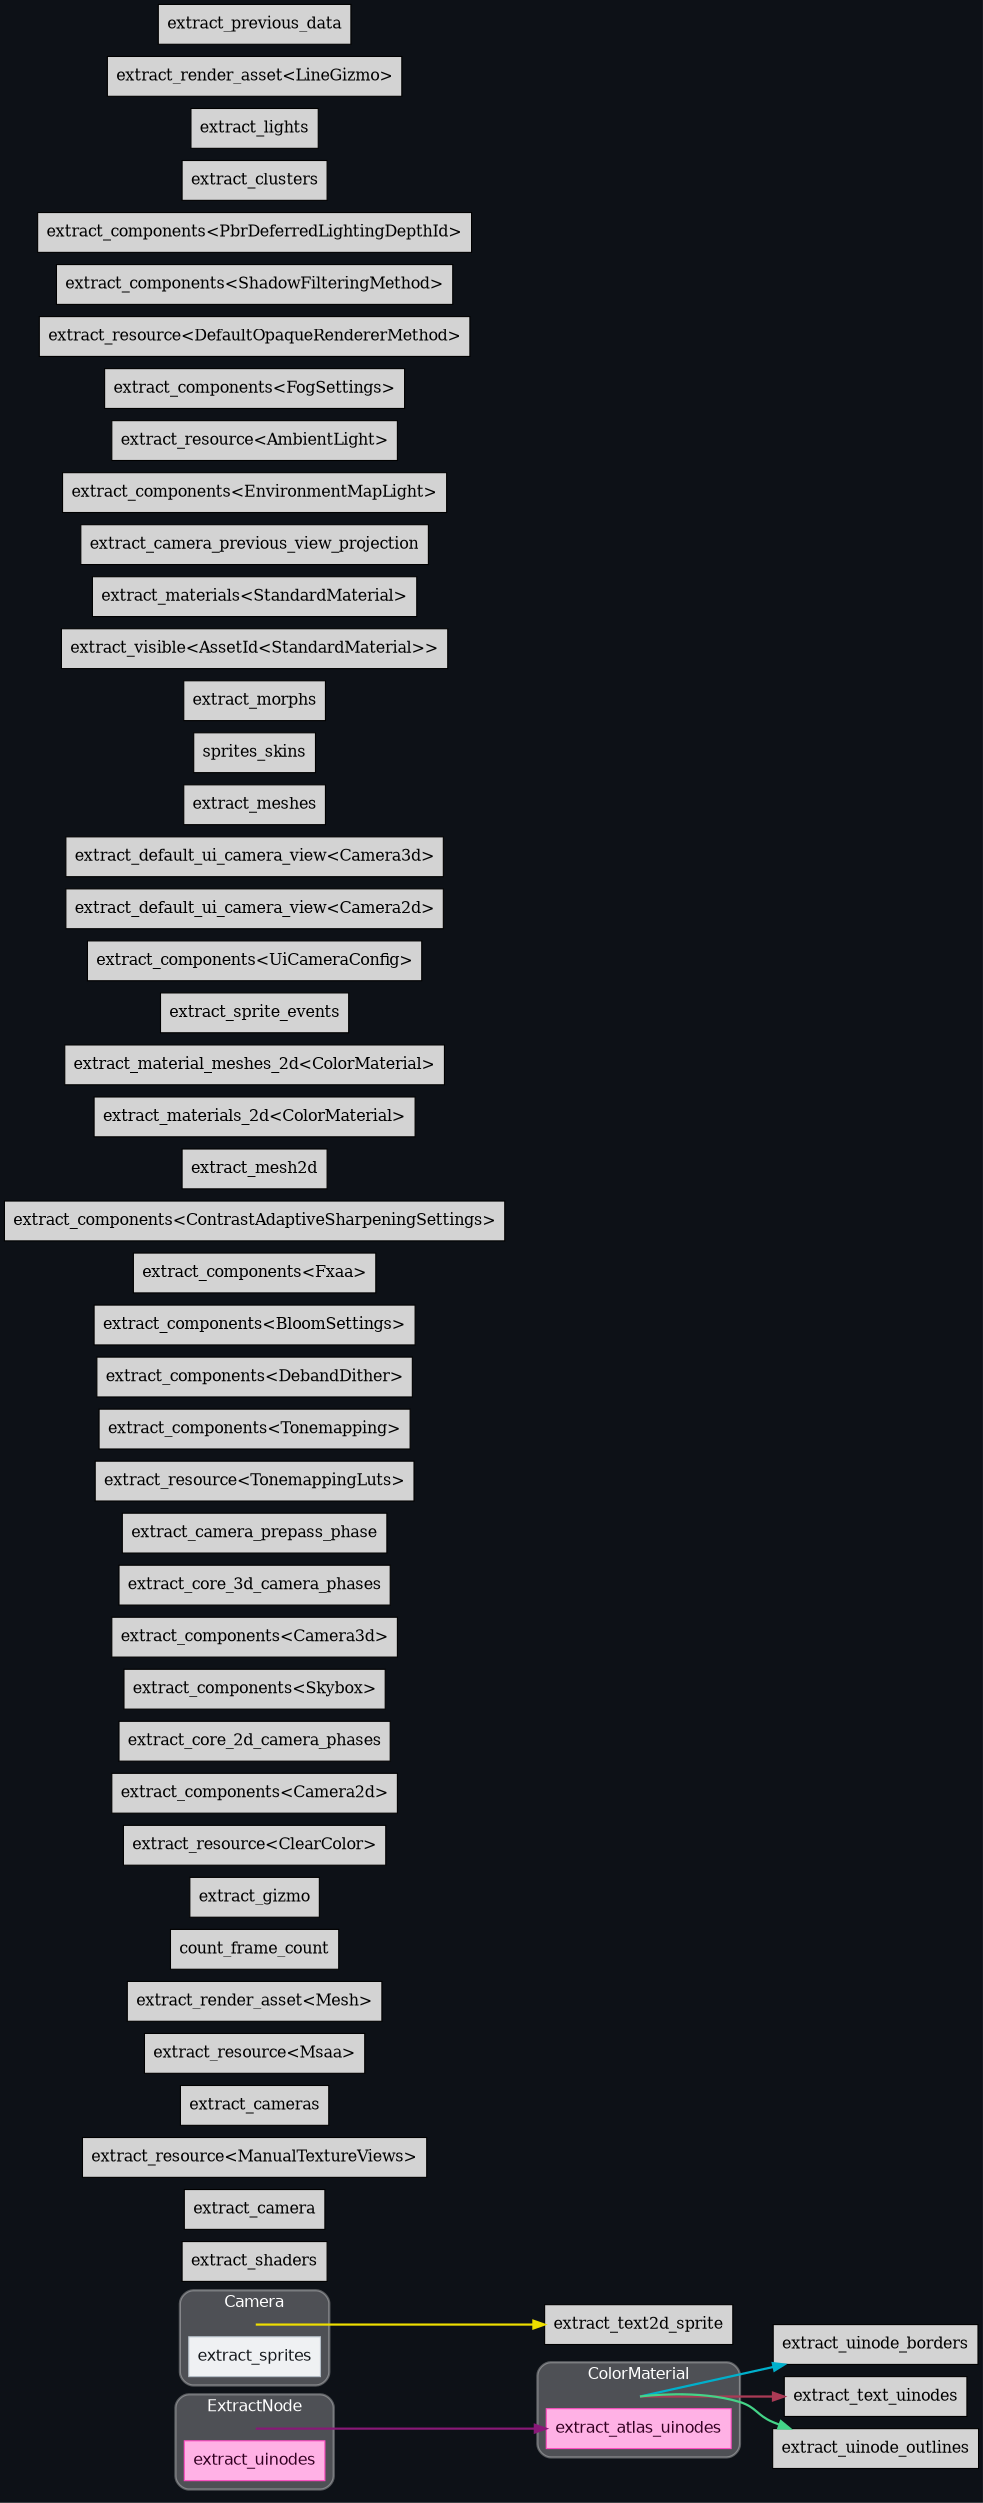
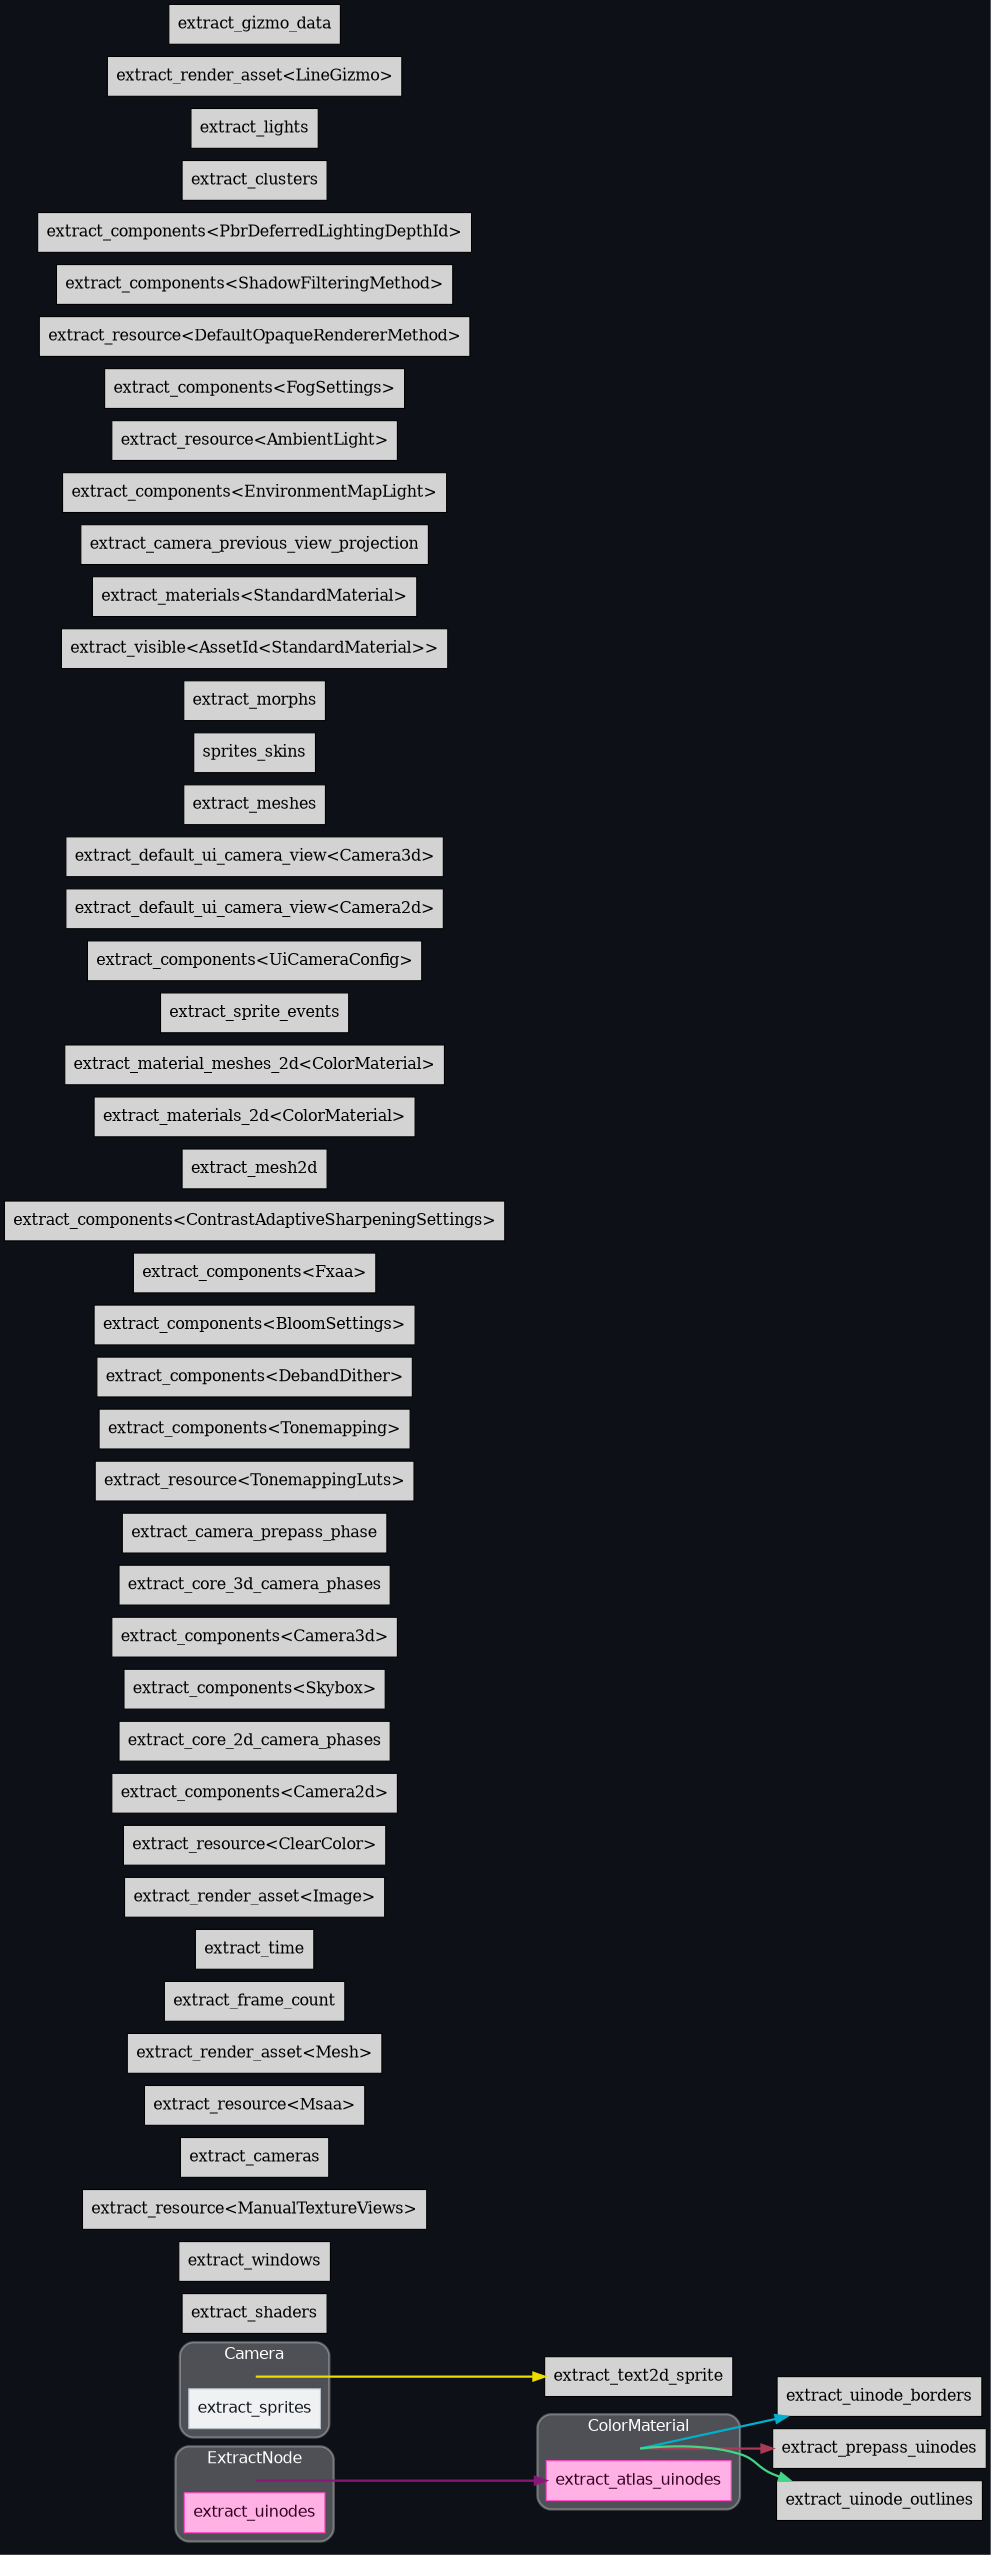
node "extract_previous_data": label "extract_previous_data" -> "extract_gizmo_data"
node "extract_gizmo": label "extract_gizmo" -> "extract_time"
node "extract_render_asset<Image>": added
node "count_frame_count": label "count_frame_count" -> "extract_frame_count"
node "extract_camera": label "extract_camera" -> "extract_windows"
node "extract_text_uinodes": label "extract_text_uinodes" -> "extract_prepass_uinodes"
